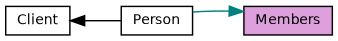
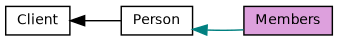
edge "Person" -> "Members": reversed
